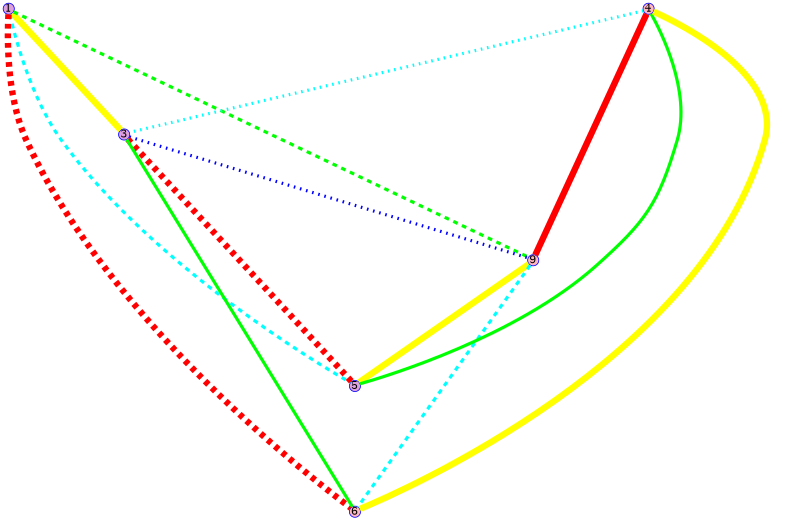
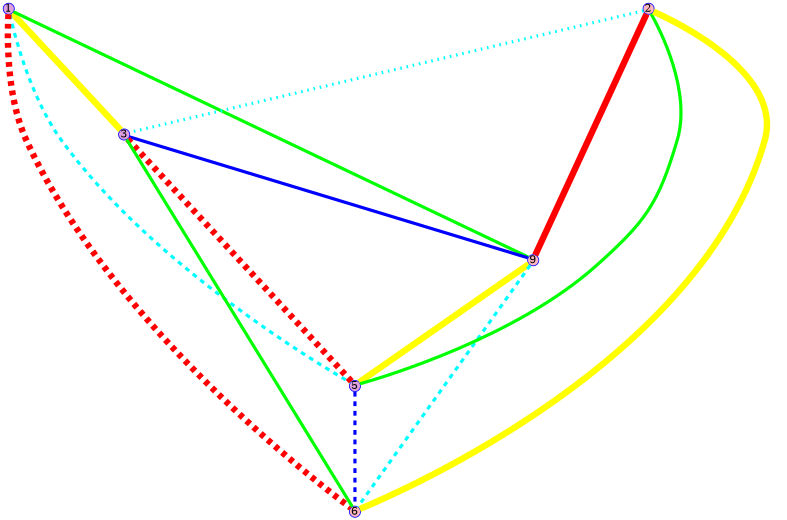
node "4": label "4" -> "2"
edge "1" -- "9": style dashed -> solid
edge "3" -- "9": style dotted -> solid
edge "5" -- "6": added
